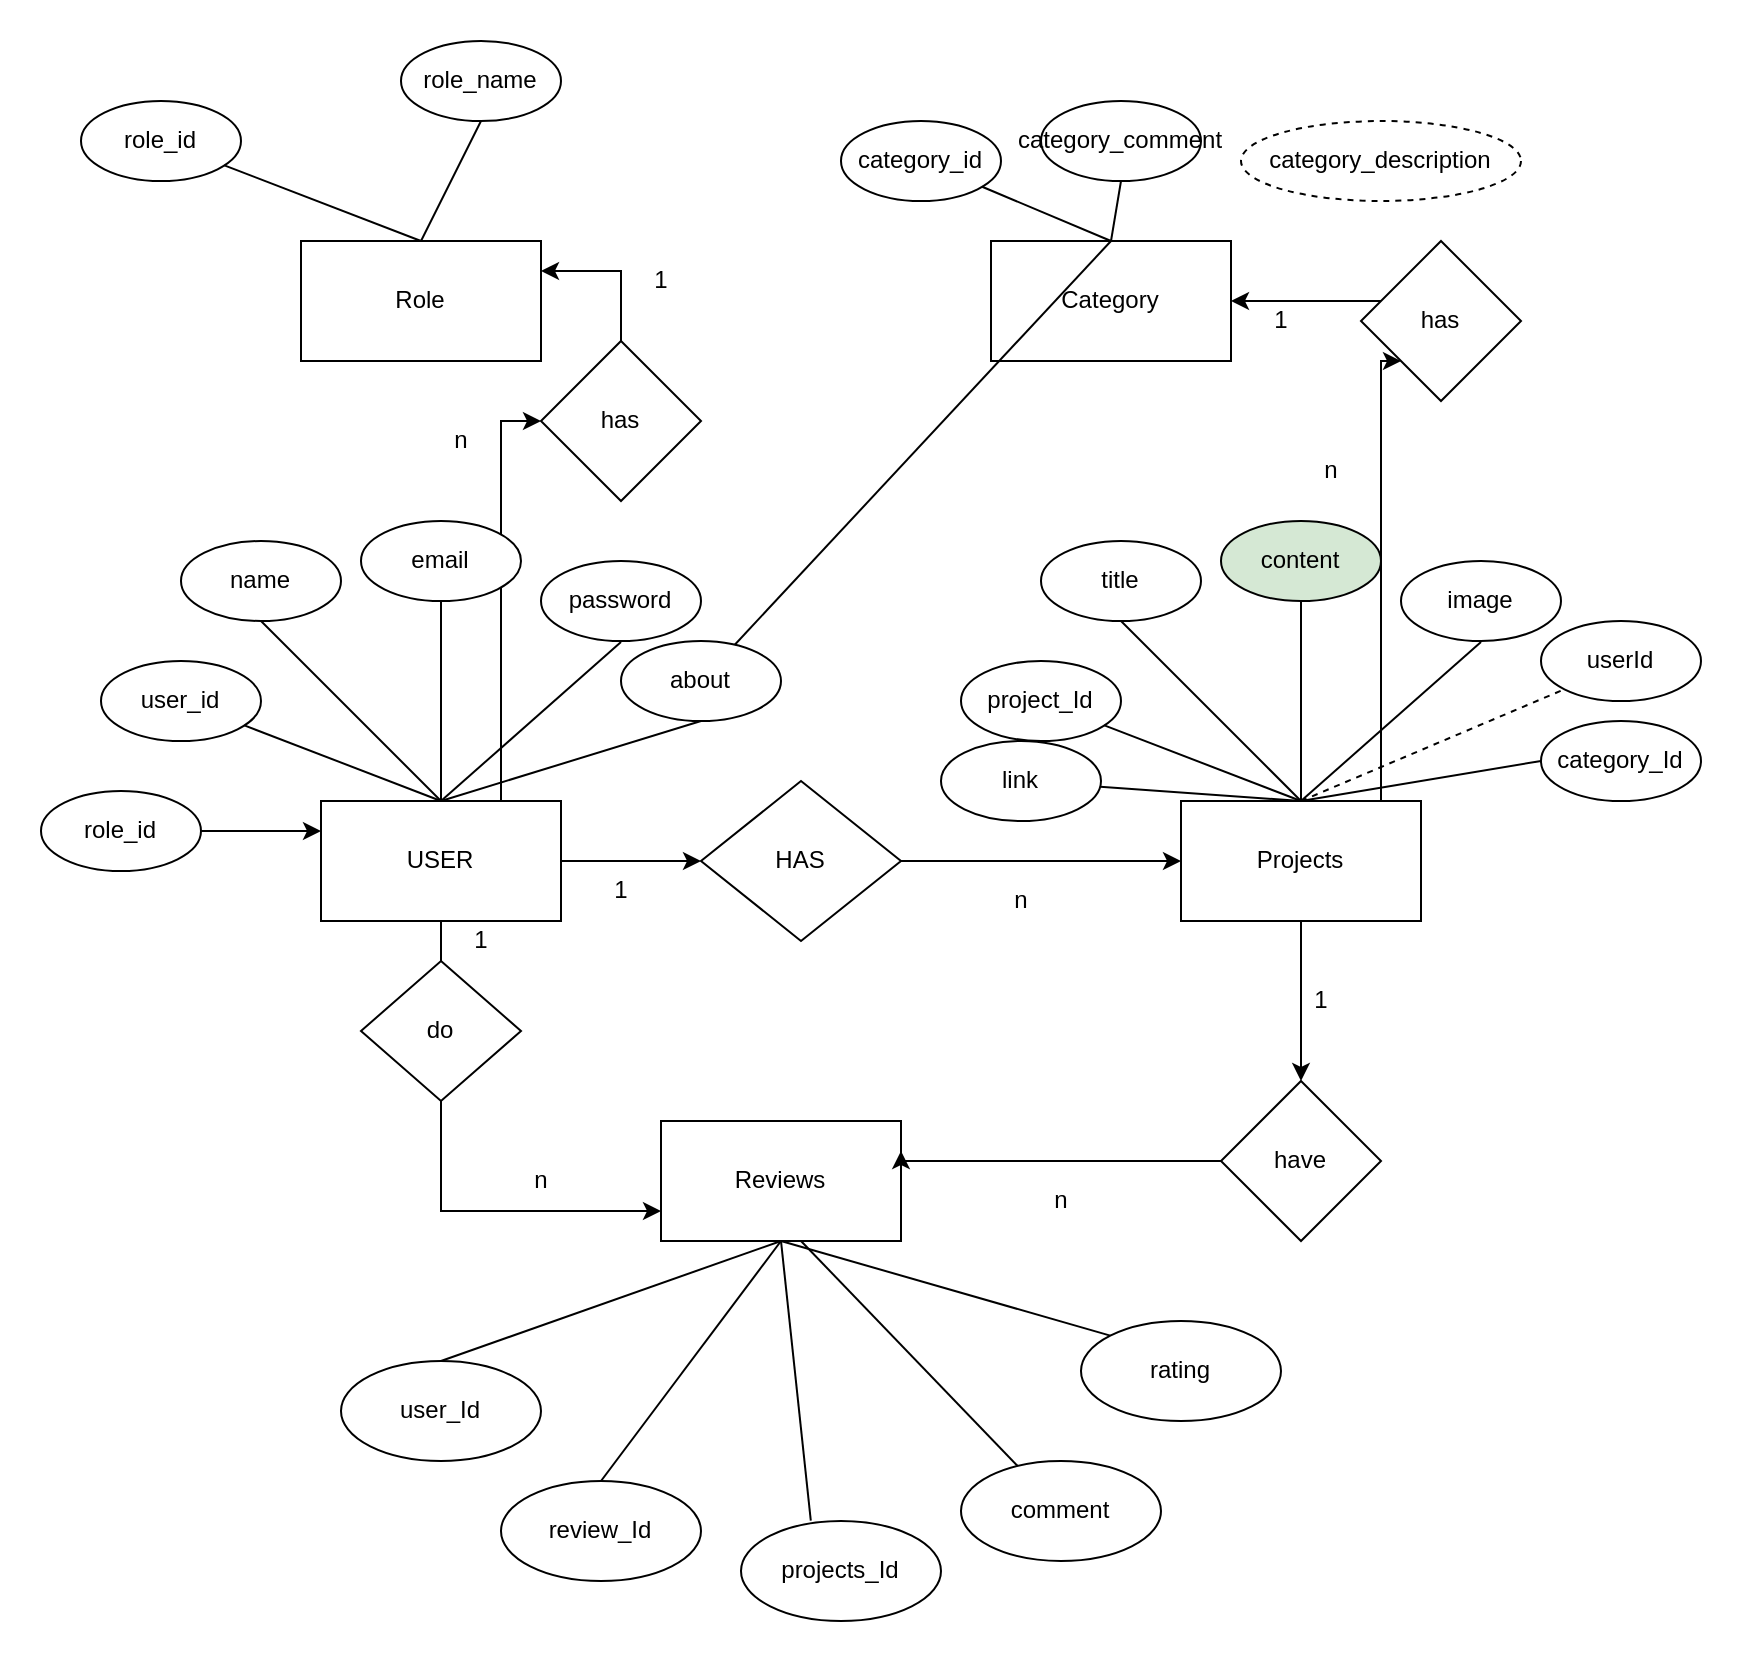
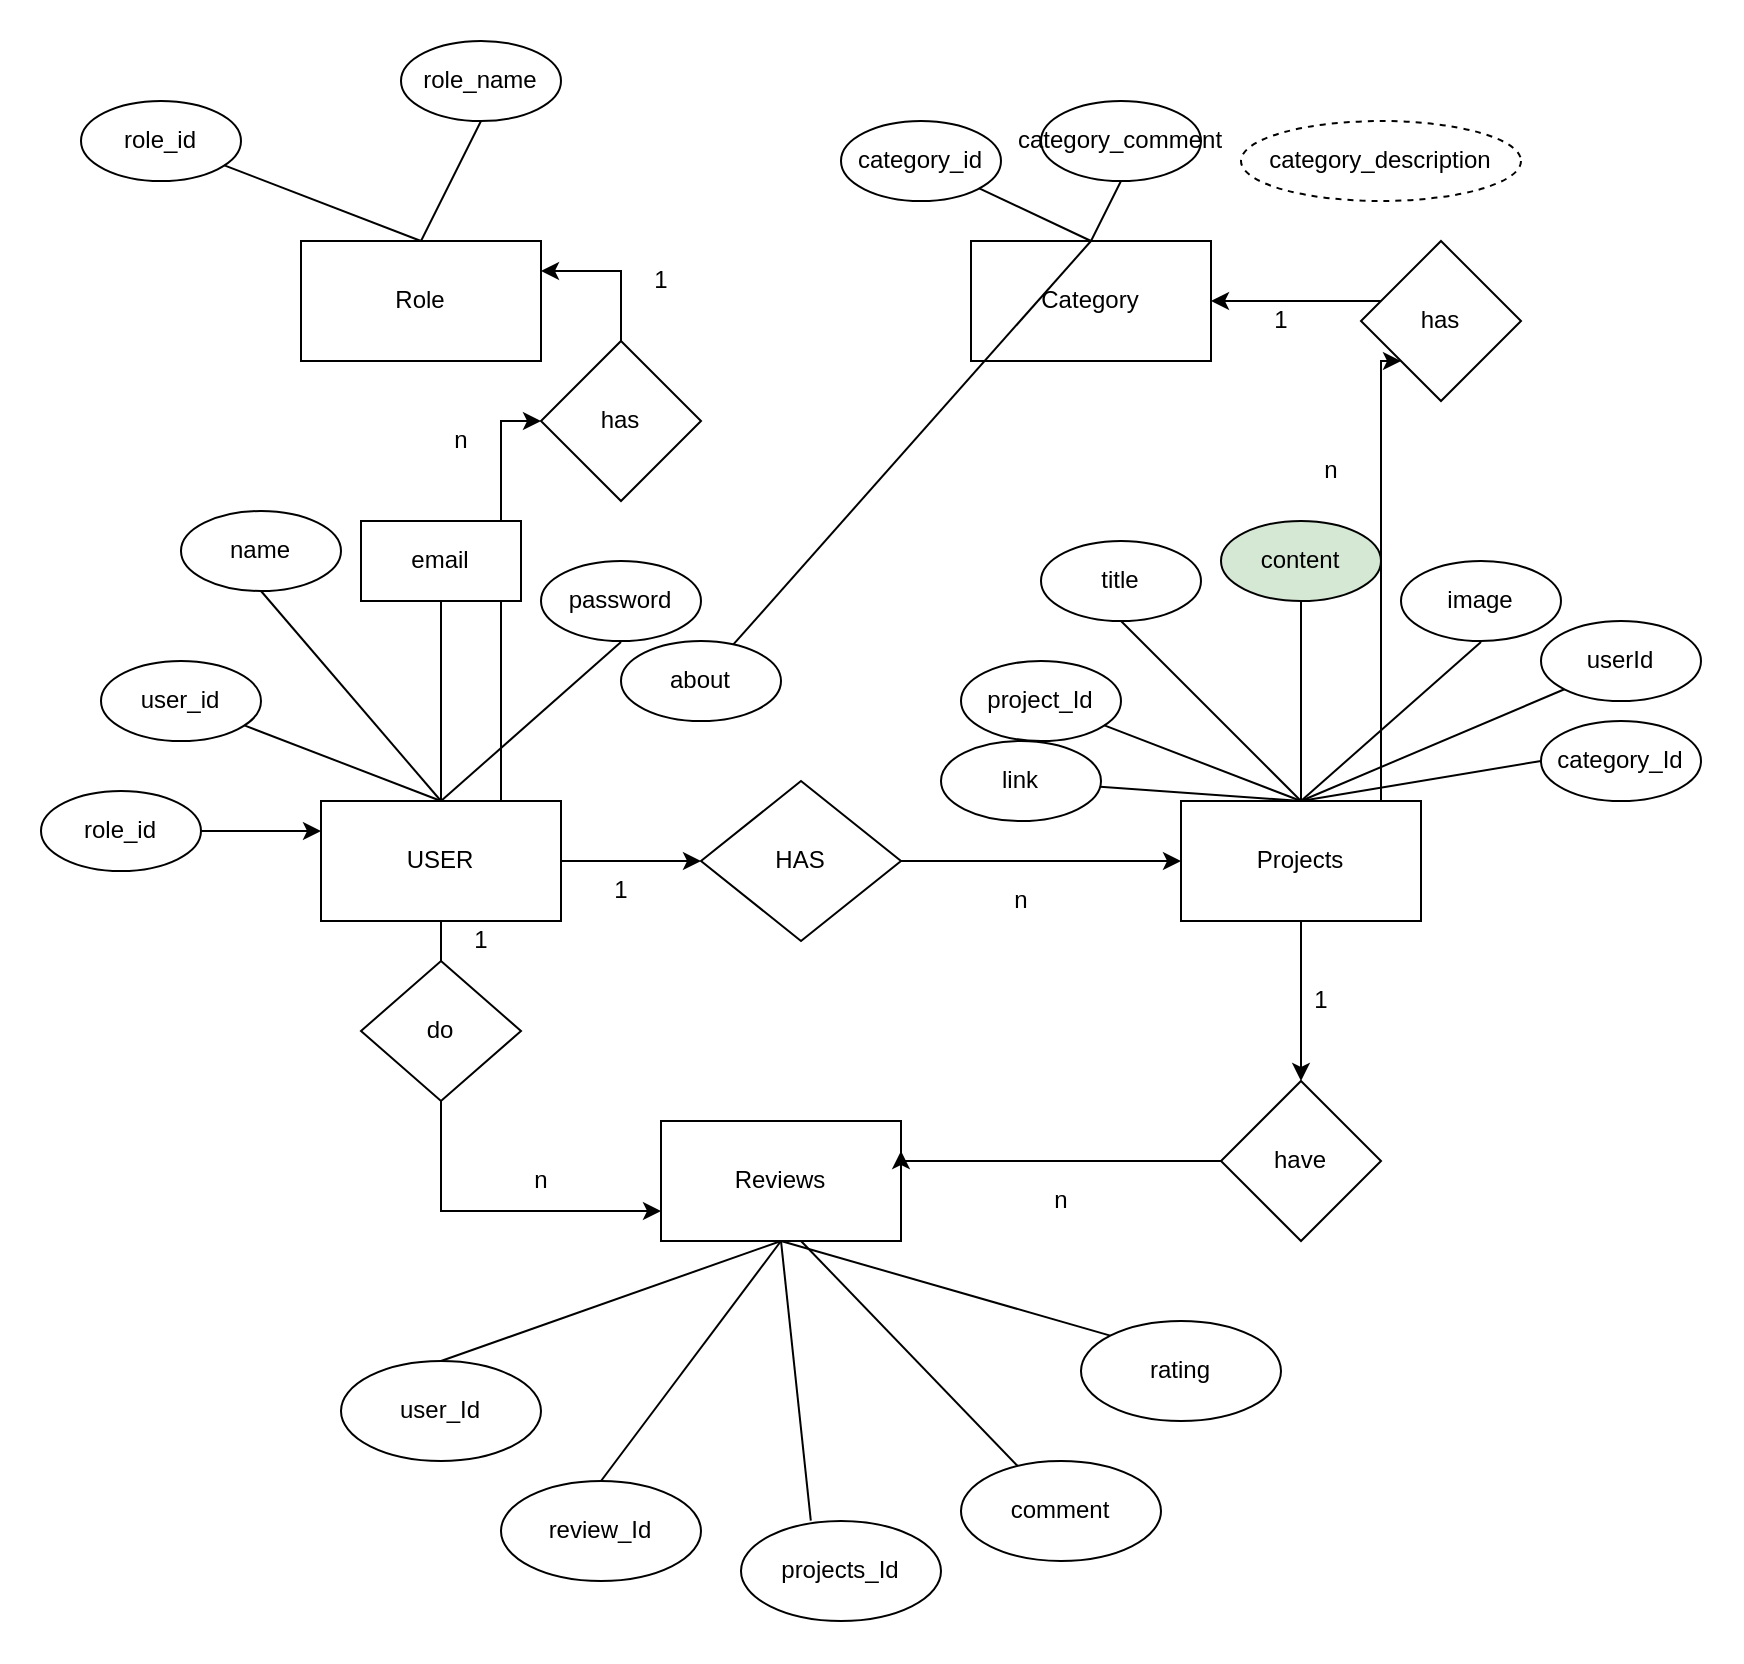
node "Category": moved (1111, 301) -> (1091, 301)
node "email": shape ellipse -> rectangle
node "name": moved (261, 581) -> (261, 551)
edge "userId" -- "Projects": style dashed -> solid
edge "about" -- "USER": removed
